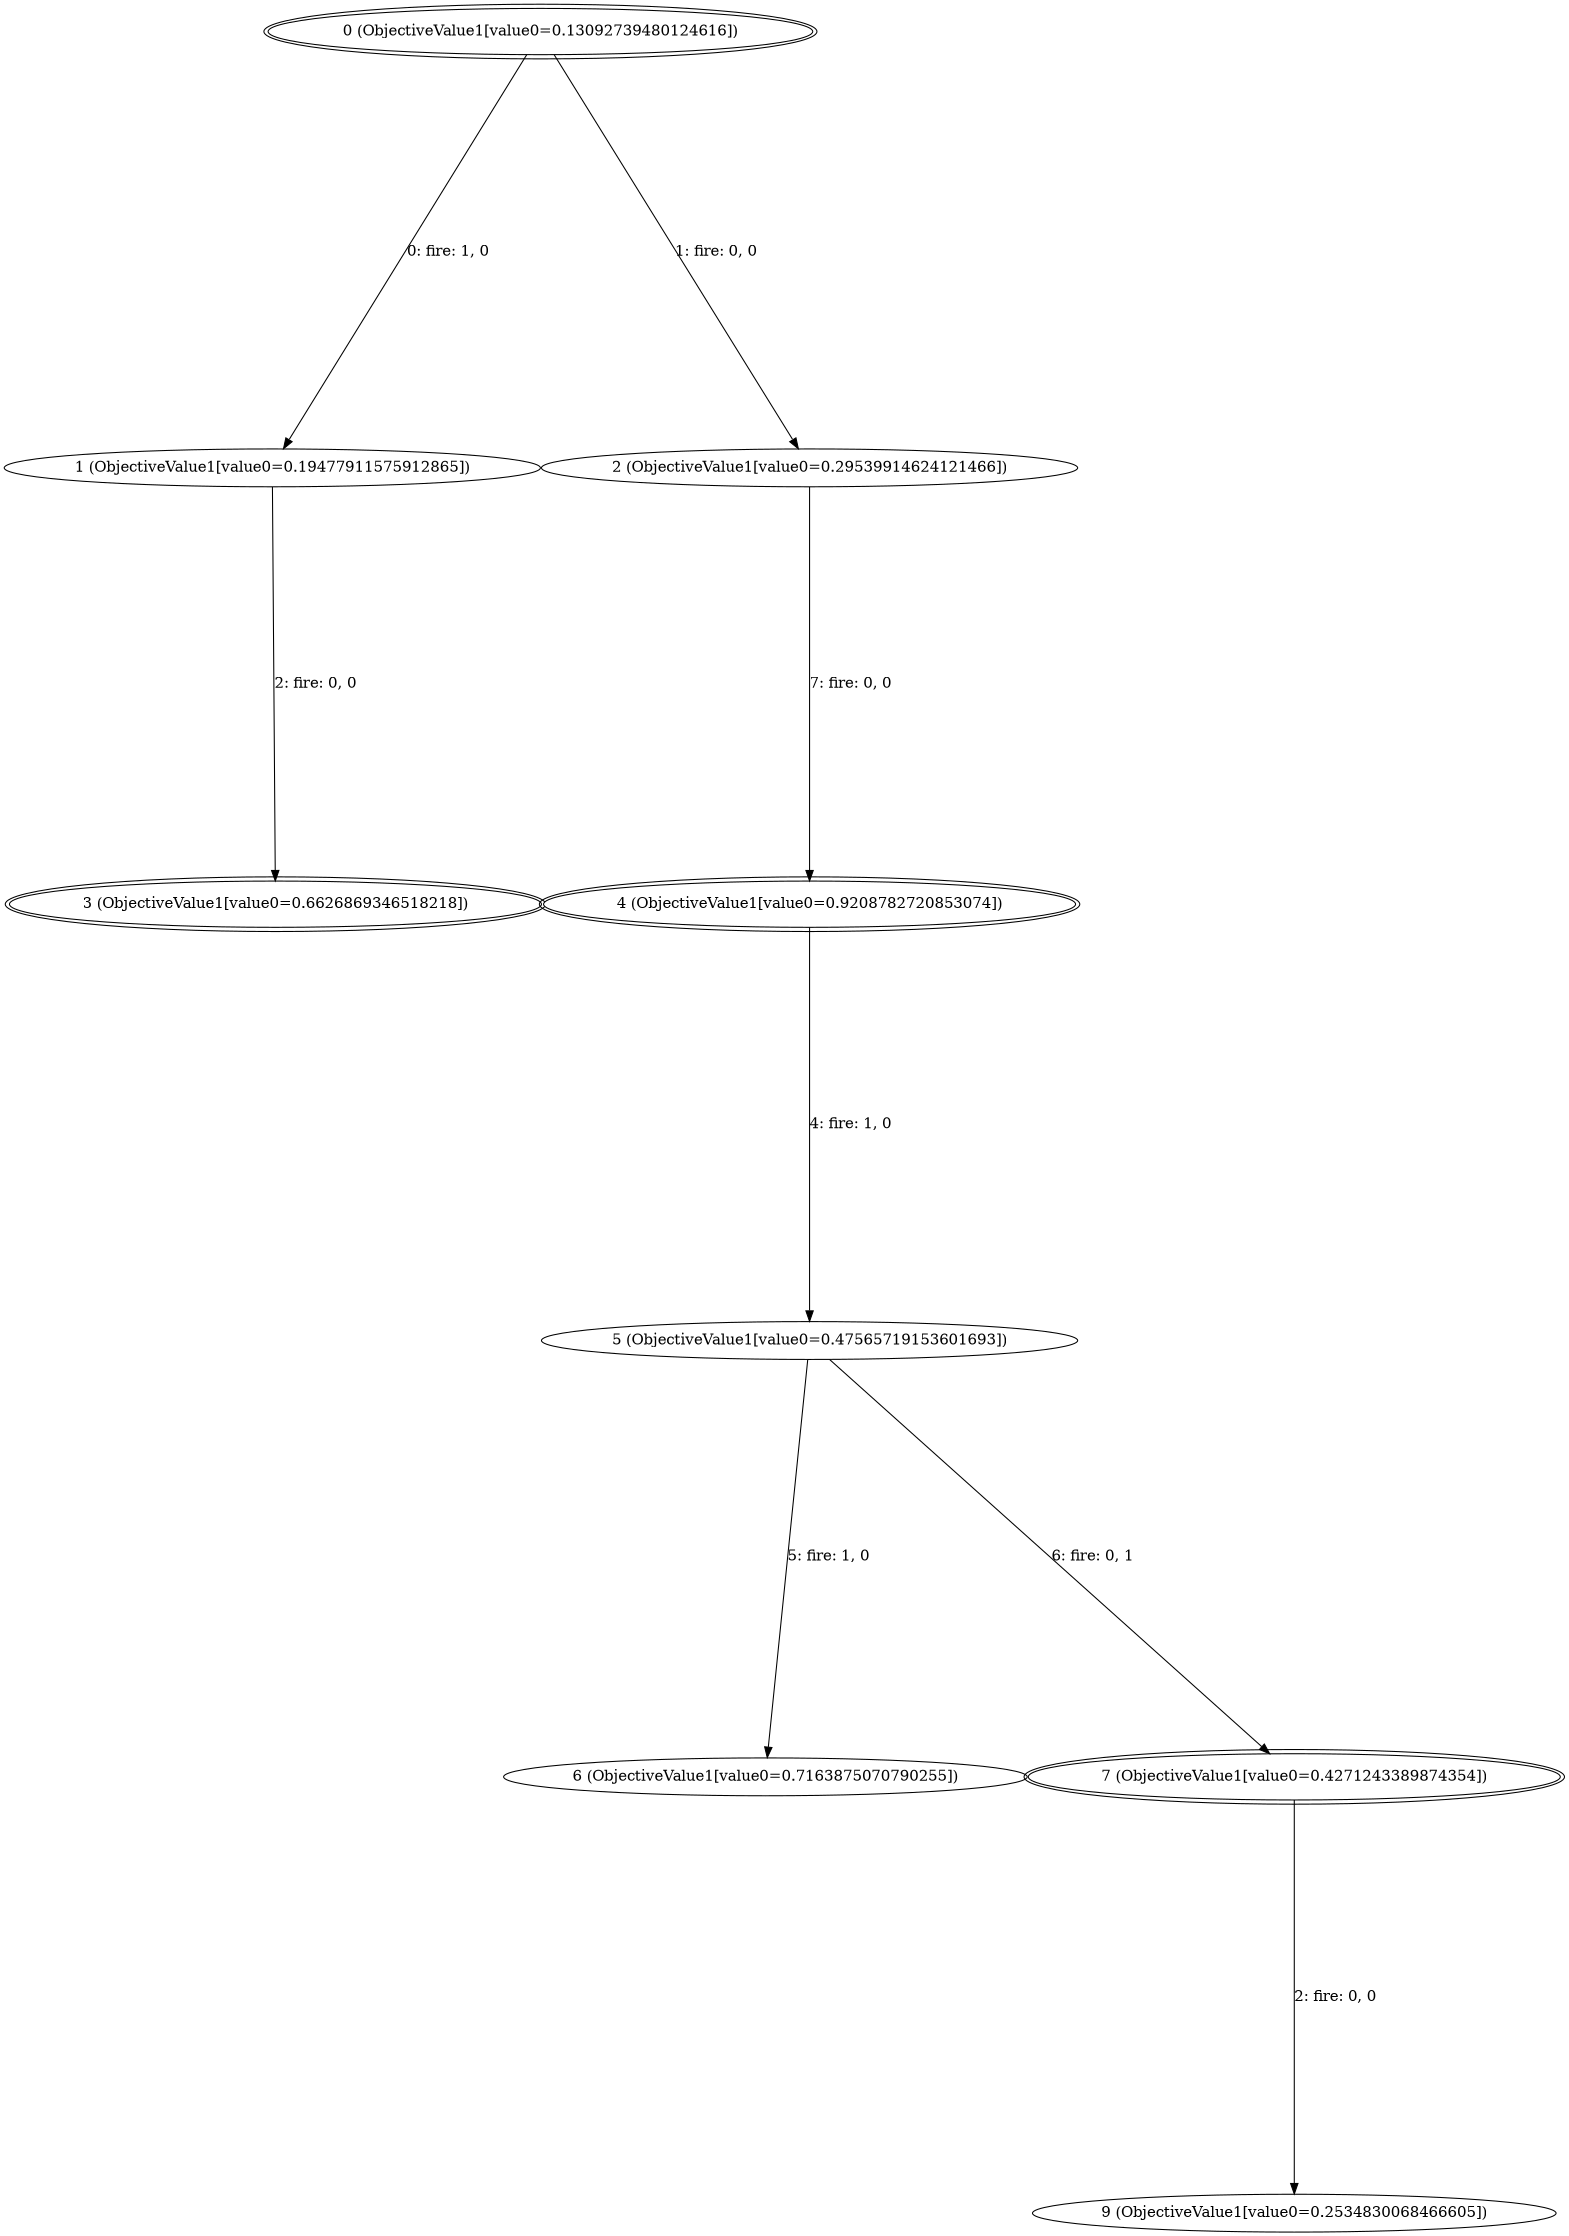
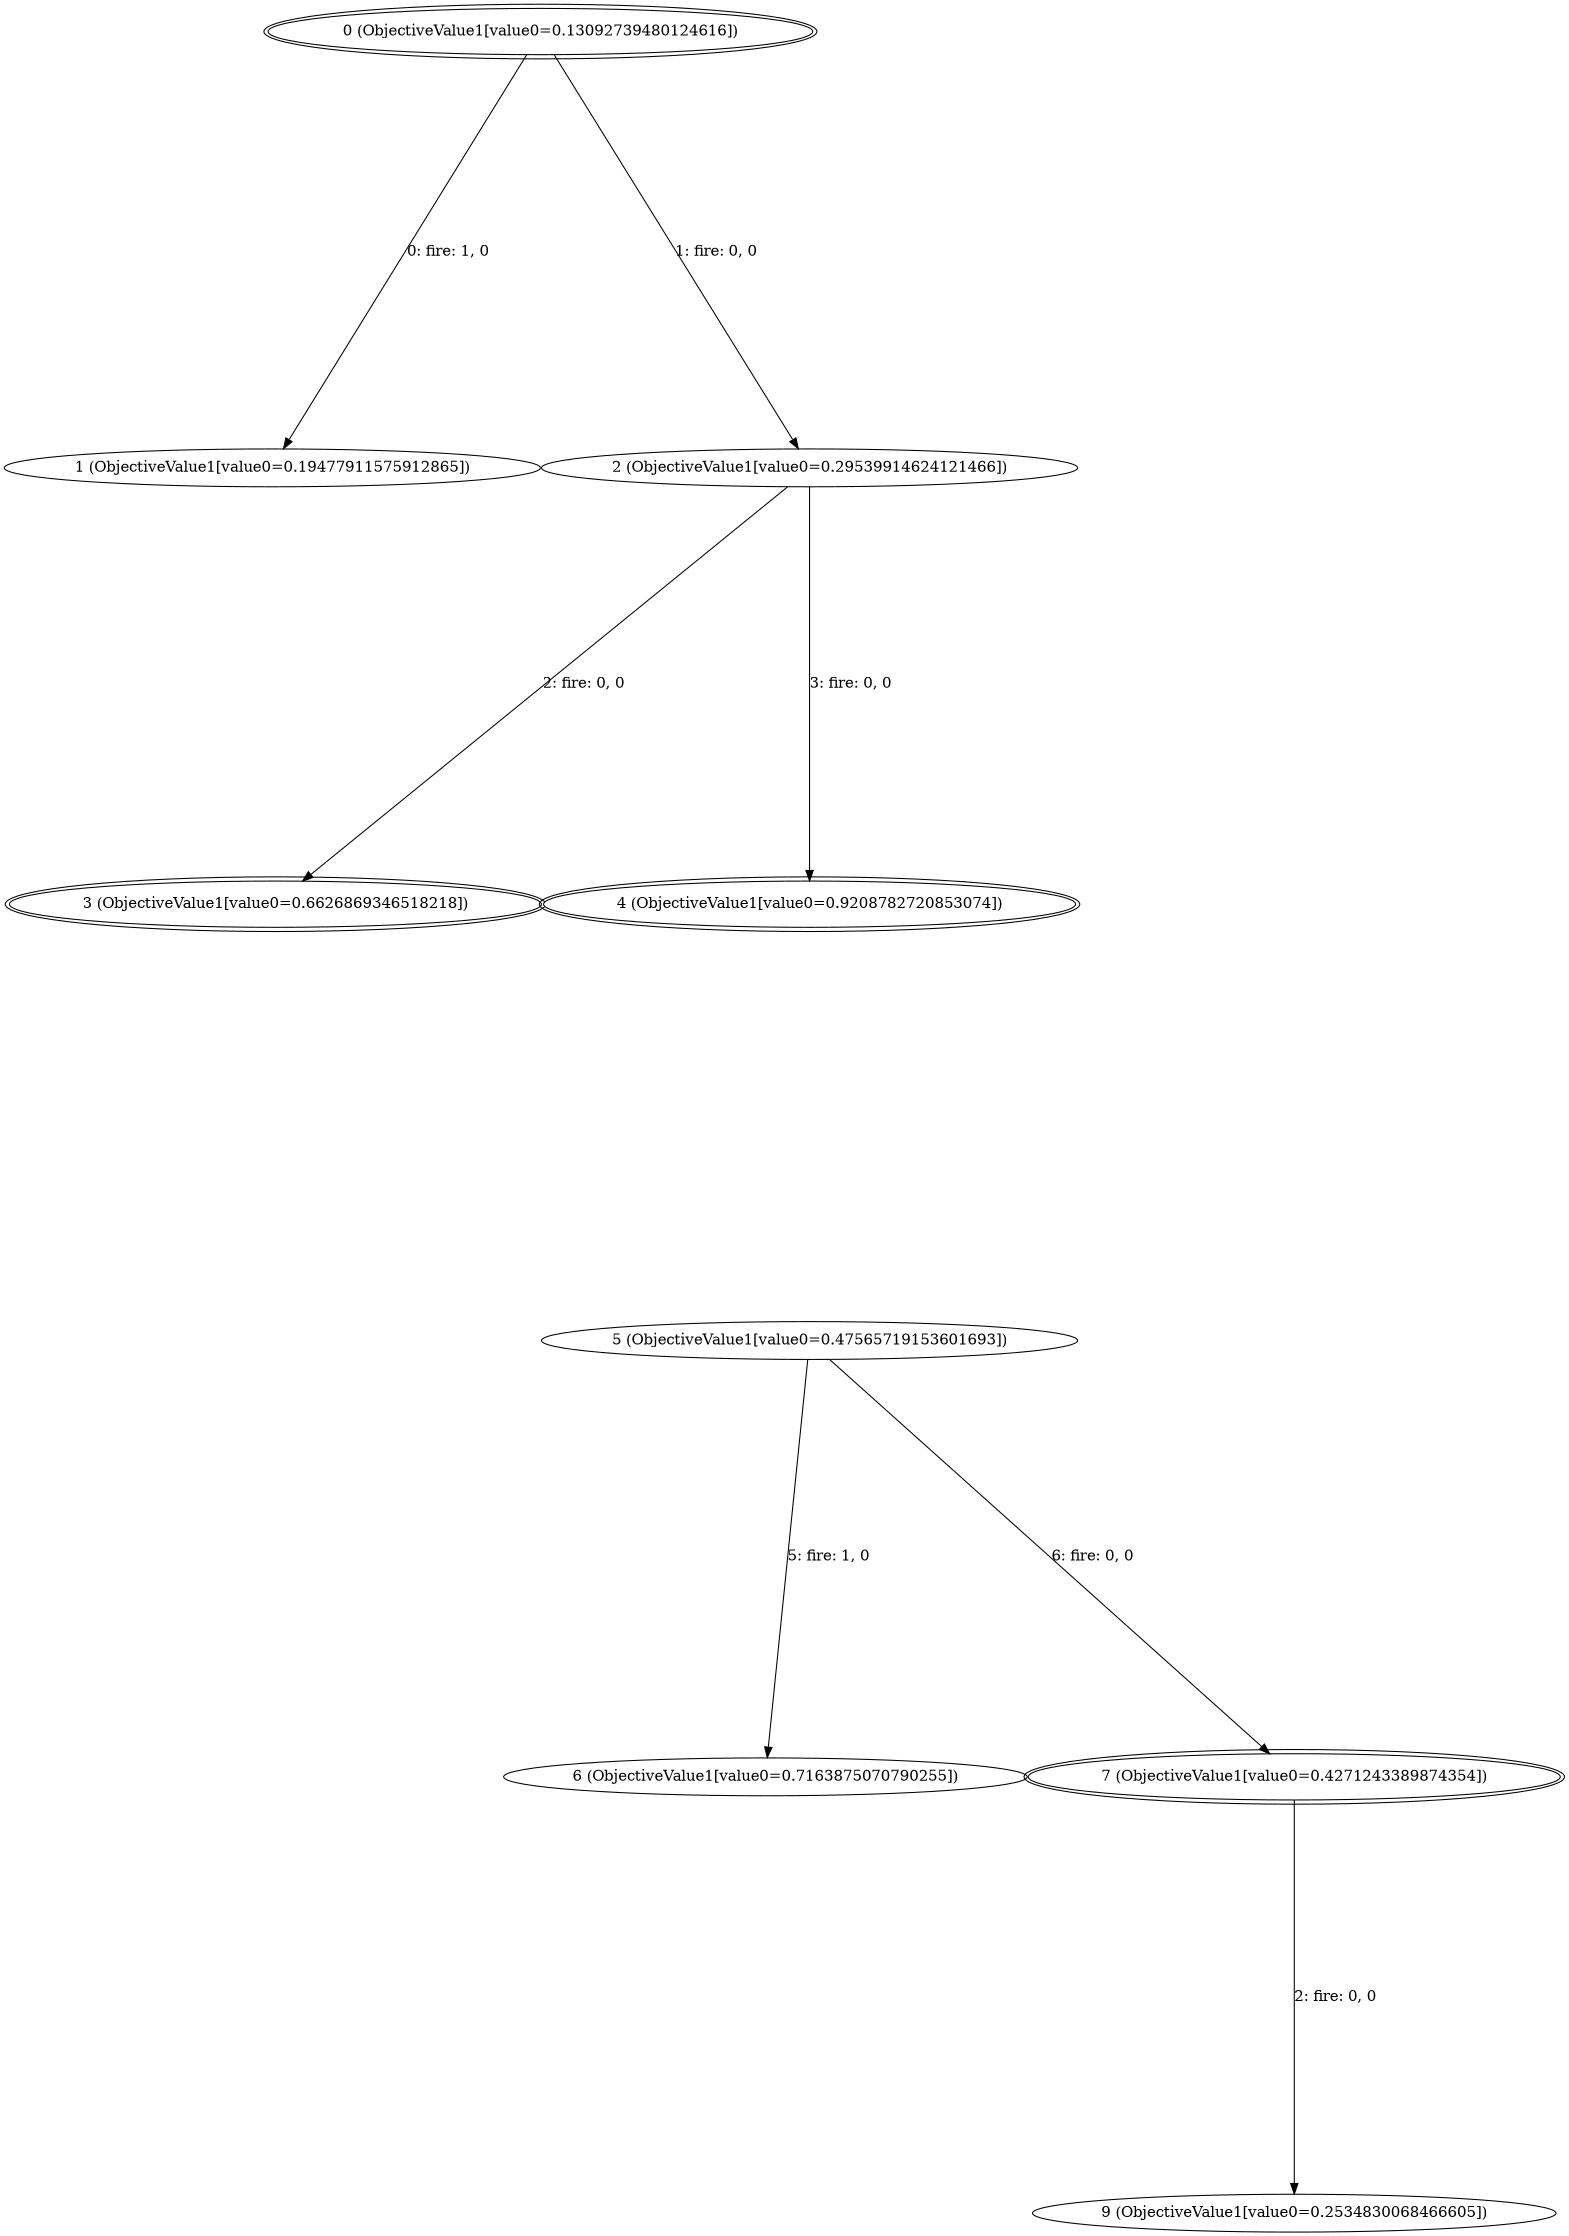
edge "1 (ObjectiveValue1[value0=0.19477911575912865])" -> "3 (ObjectiveValue1[value0=0.6626869346518218])": now "2 (ObjectiveValue1[value0=0.29539914624121466])" -> "3 (ObjectiveValue1[value0=0.6626869346518218])"
edge "2 (ObjectiveValue1[value0=0.29539914624121466])" -> "4 (ObjectiveValue1[value0=0.9208782720853074])": label "7: fire: 0, 0" -> "3: fire: 0, 0"
edge "4 (ObjectiveValue1[value0=0.9208782720853074])" -> "5 (ObjectiveValue1[value0=0.47565719153601693])": removed, label "4: fire: 1, 0"
edge "5 (ObjectiveValue1[value0=0.47565719153601693])" -> "7 (ObjectiveValue1[value0=0.4271243389874354])": label "6: fire: 0, 1" -> "6: fire: 0, 0"
